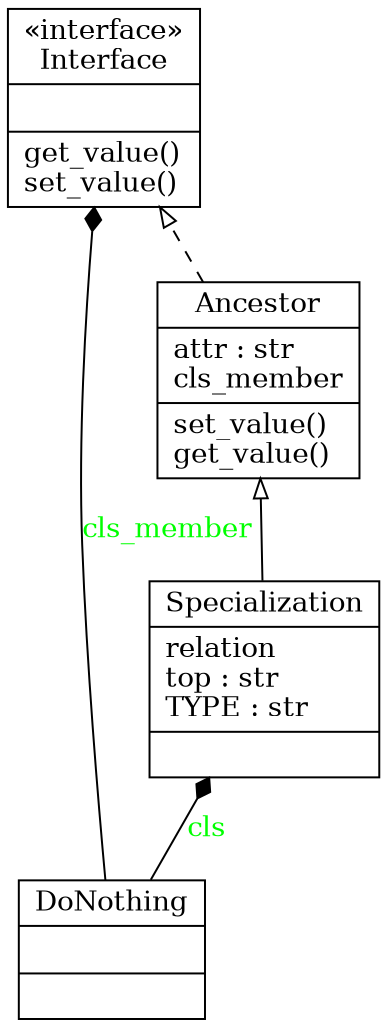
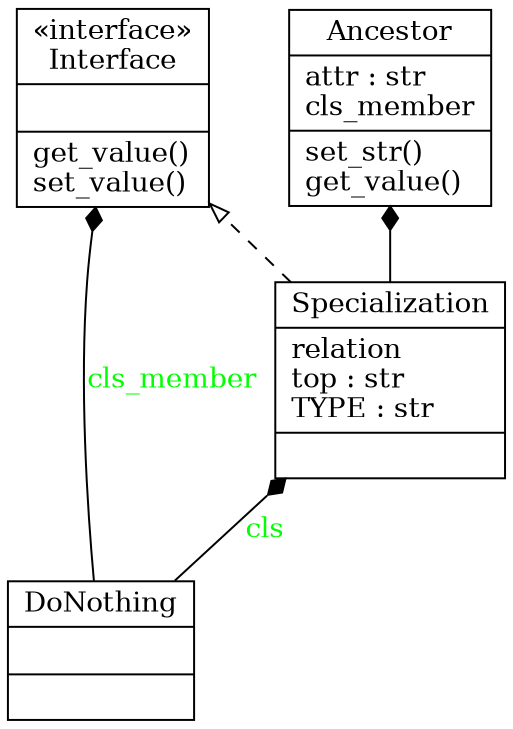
edge "Ancestor" -> "Interface": now "Specialization" -> "Interface"
node "Ancestor": text "set_value()" -> "set_str()"
edge "Specialization" -> "Ancestor": arrowhead empty -> diamond
